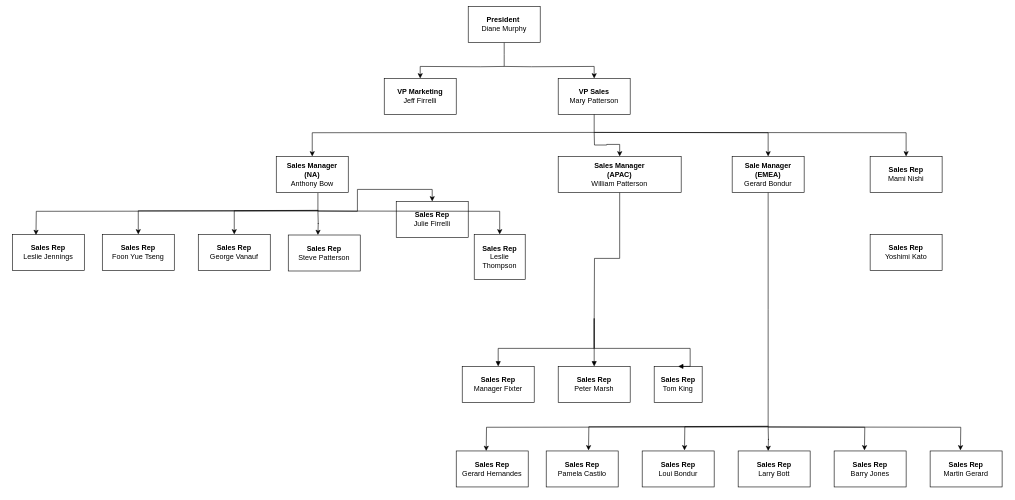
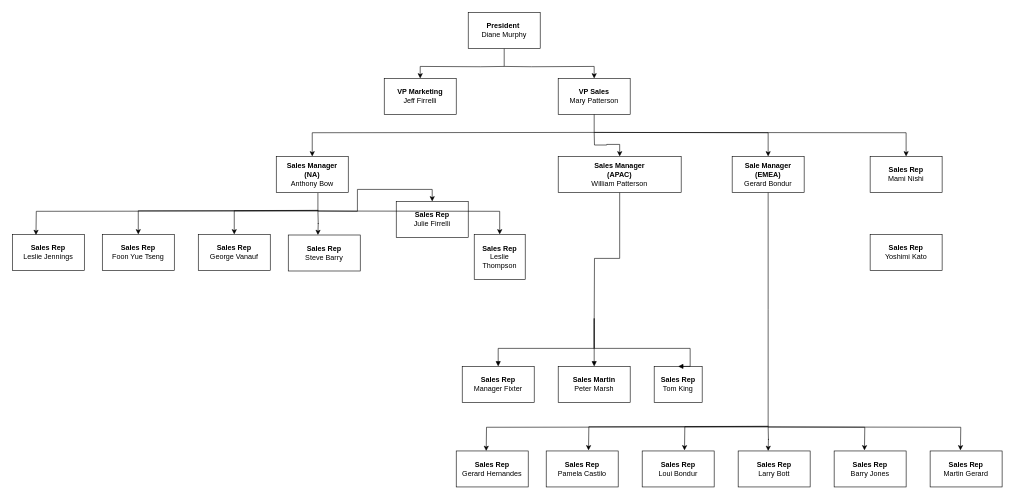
node "President Diane Murphy": moved (504, 24) -> (504, 30)
node "Sales Rep Steve Patterson": label "Sales Rep Steve Patterson" -> "Sales Rep Steve Barry"
node "Sales Rep Peter Marsh": label "Sales Rep Peter Marsh" -> "Sales Martin Peter Marsh"
